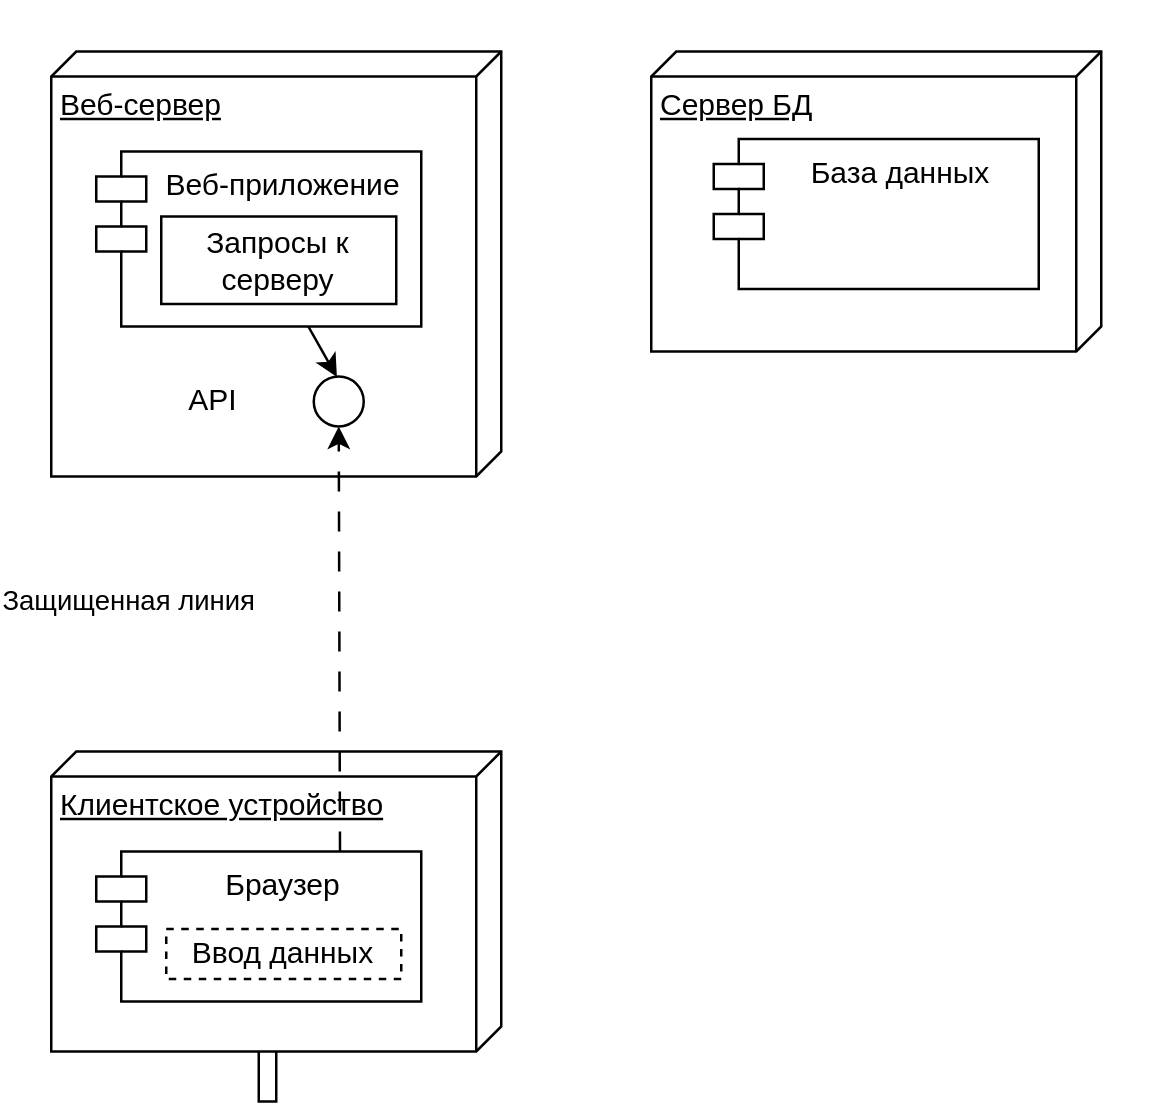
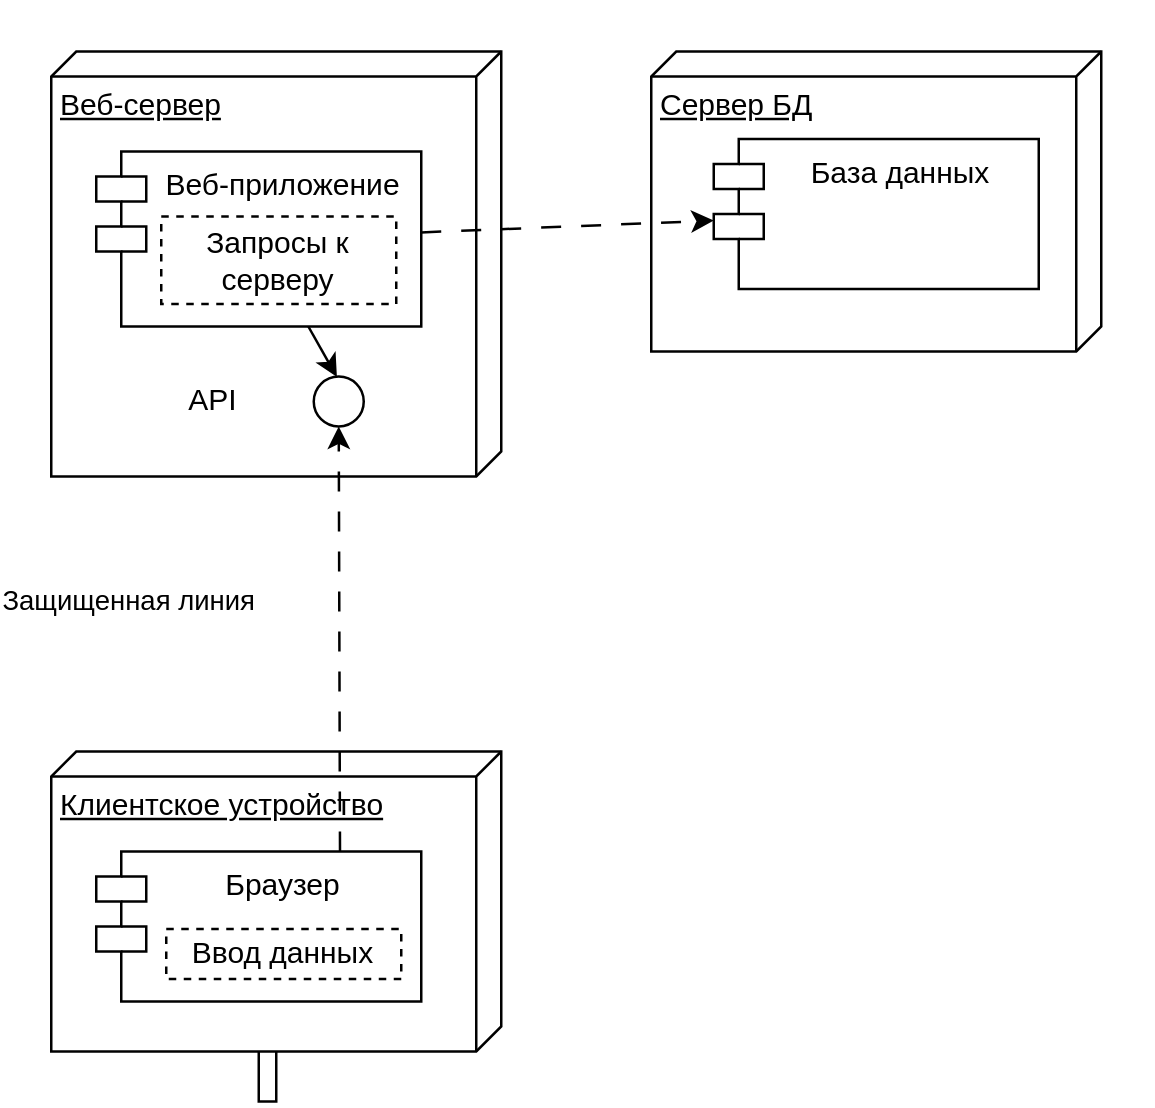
edge "Веб-приложение" -> "База данных": added
node "Запросы к серверу": style solid -> dashed
